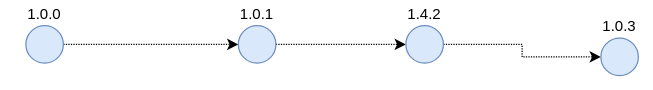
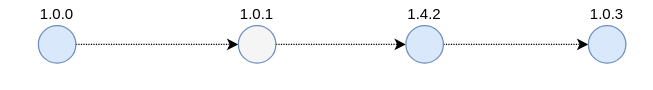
node "1.0.0": moved (44, 44) -> (57, 44)
node "1.0.1": fillcolor #dae8fc -> #f5f5f5
node "1.0.3": moved (619, 57) -> (607, 44)
